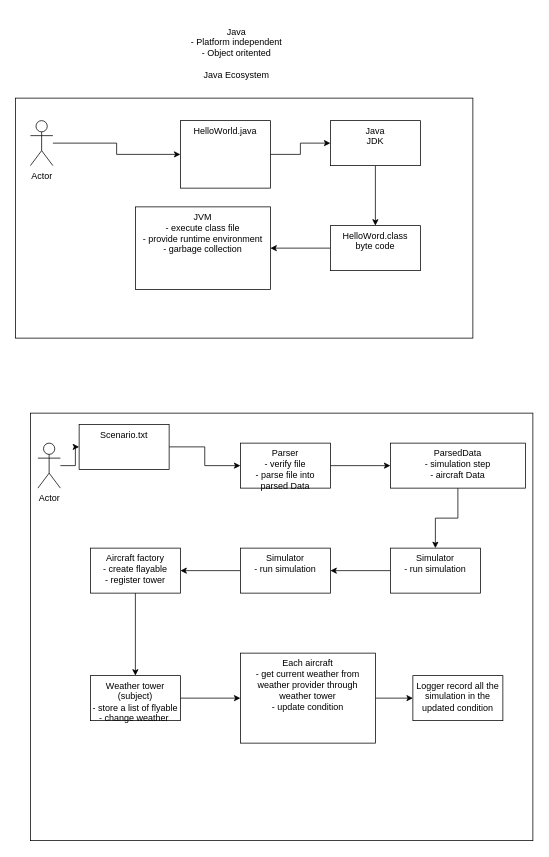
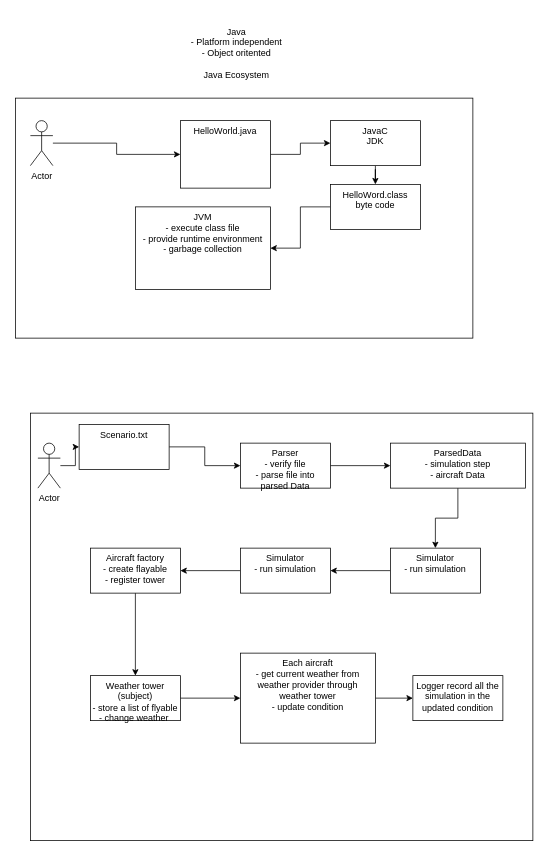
node "Java JDK": label "Java JDK" -> "JavaC JDK"
node "HelloWord.class byte code": moved (375, 248) -> (375, 207)
